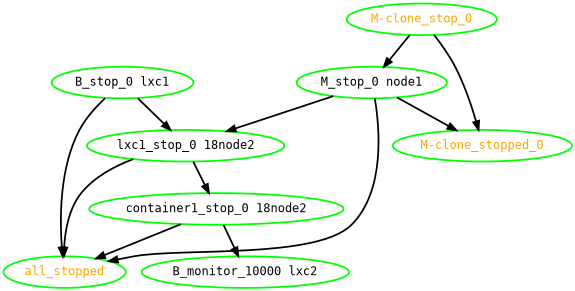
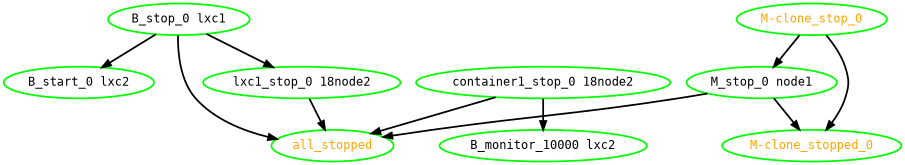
node "B_start_0 lxc2": added
edge "M_stop_0 node1" -> "lxc1_stop_0 18node2": removed
edge "lxc1_stop_0 18node2" -> "container1_stop_0 18node2": removed
